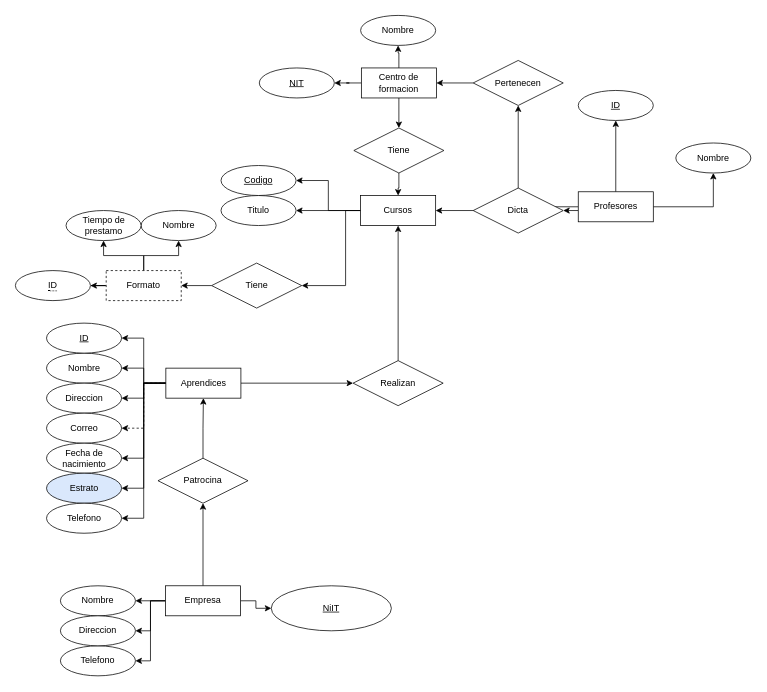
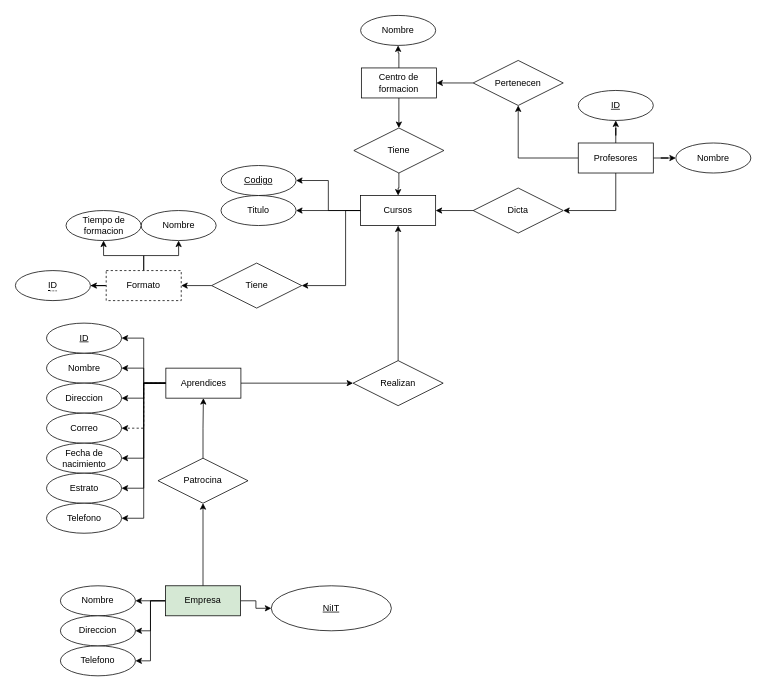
node "NIT": removed
edge "Centro de formacion" -> "NIT": removed
node "Profesores": moved (615, 207) -> (615, 158)
node "Tiempo de prestamo": label "Tiempo de prestamo" -> "Tiempo de formacion"
node "Estrato": fillcolor #dae8fc -> #ffffff
node "Empresa": fillcolor #ffffff -> #d5e8d4
